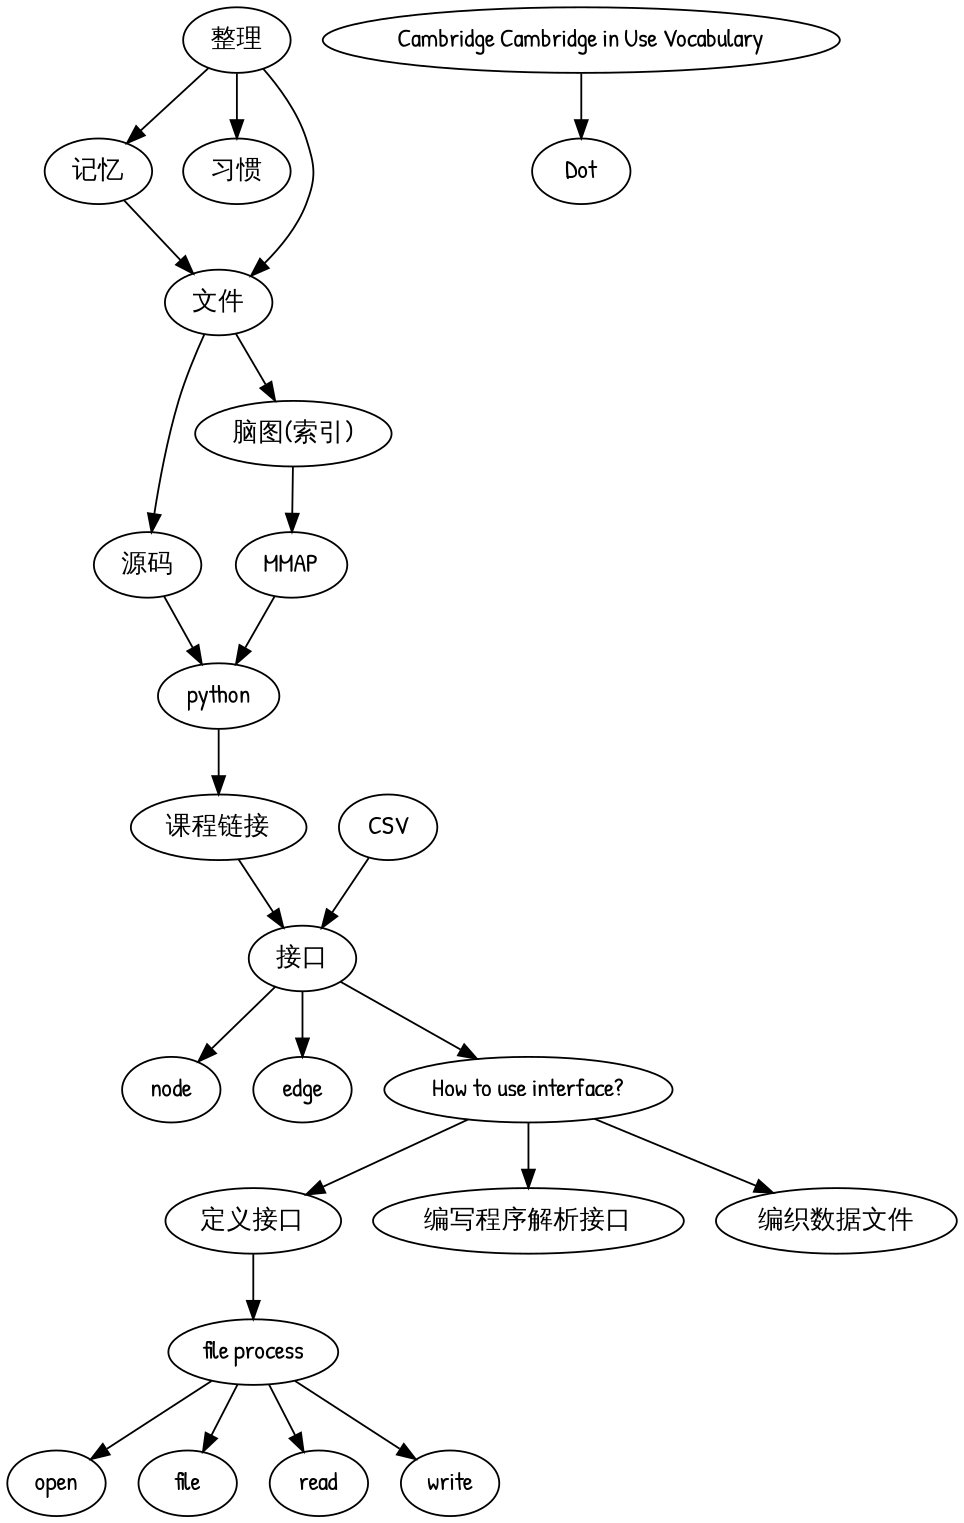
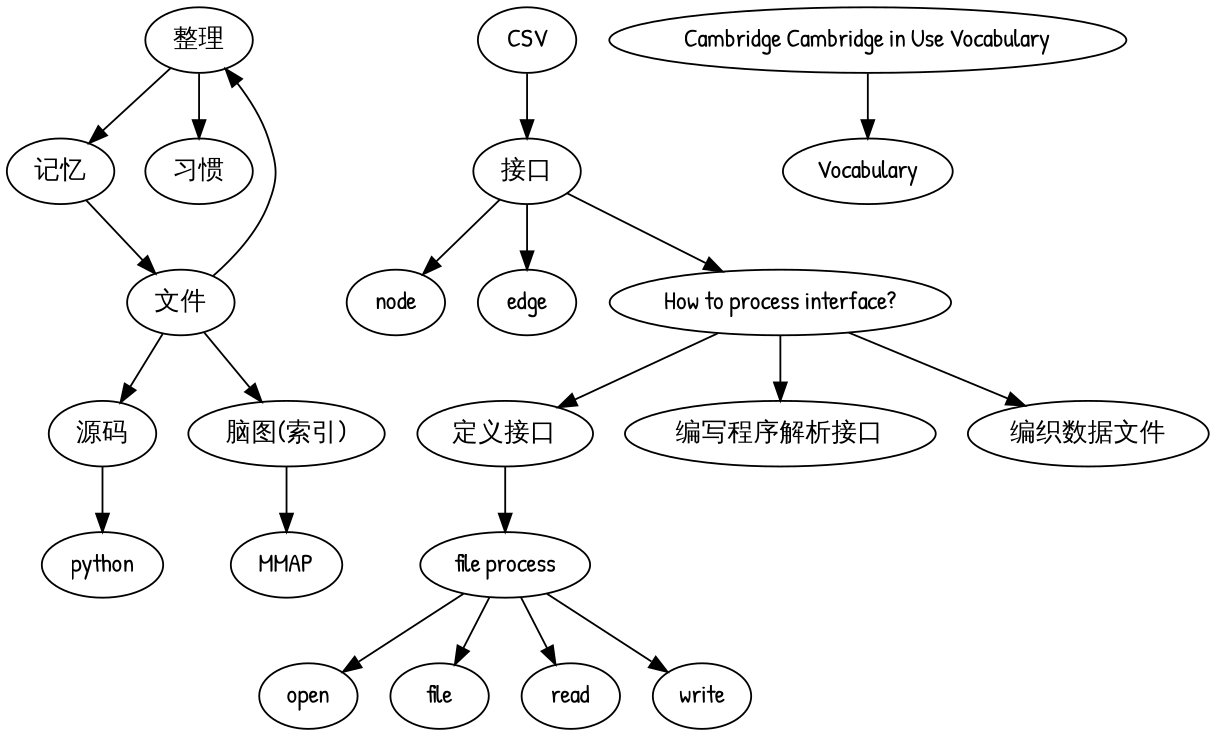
edge "整理" -> "文件": reversed
node "Dot": label "Dot" -> "Vocabulary"
edge "MMAP" -> "python": removed
node "课程链接": removed
node "How to use interface?": label "How to use interface?" -> "How to process interface?"
